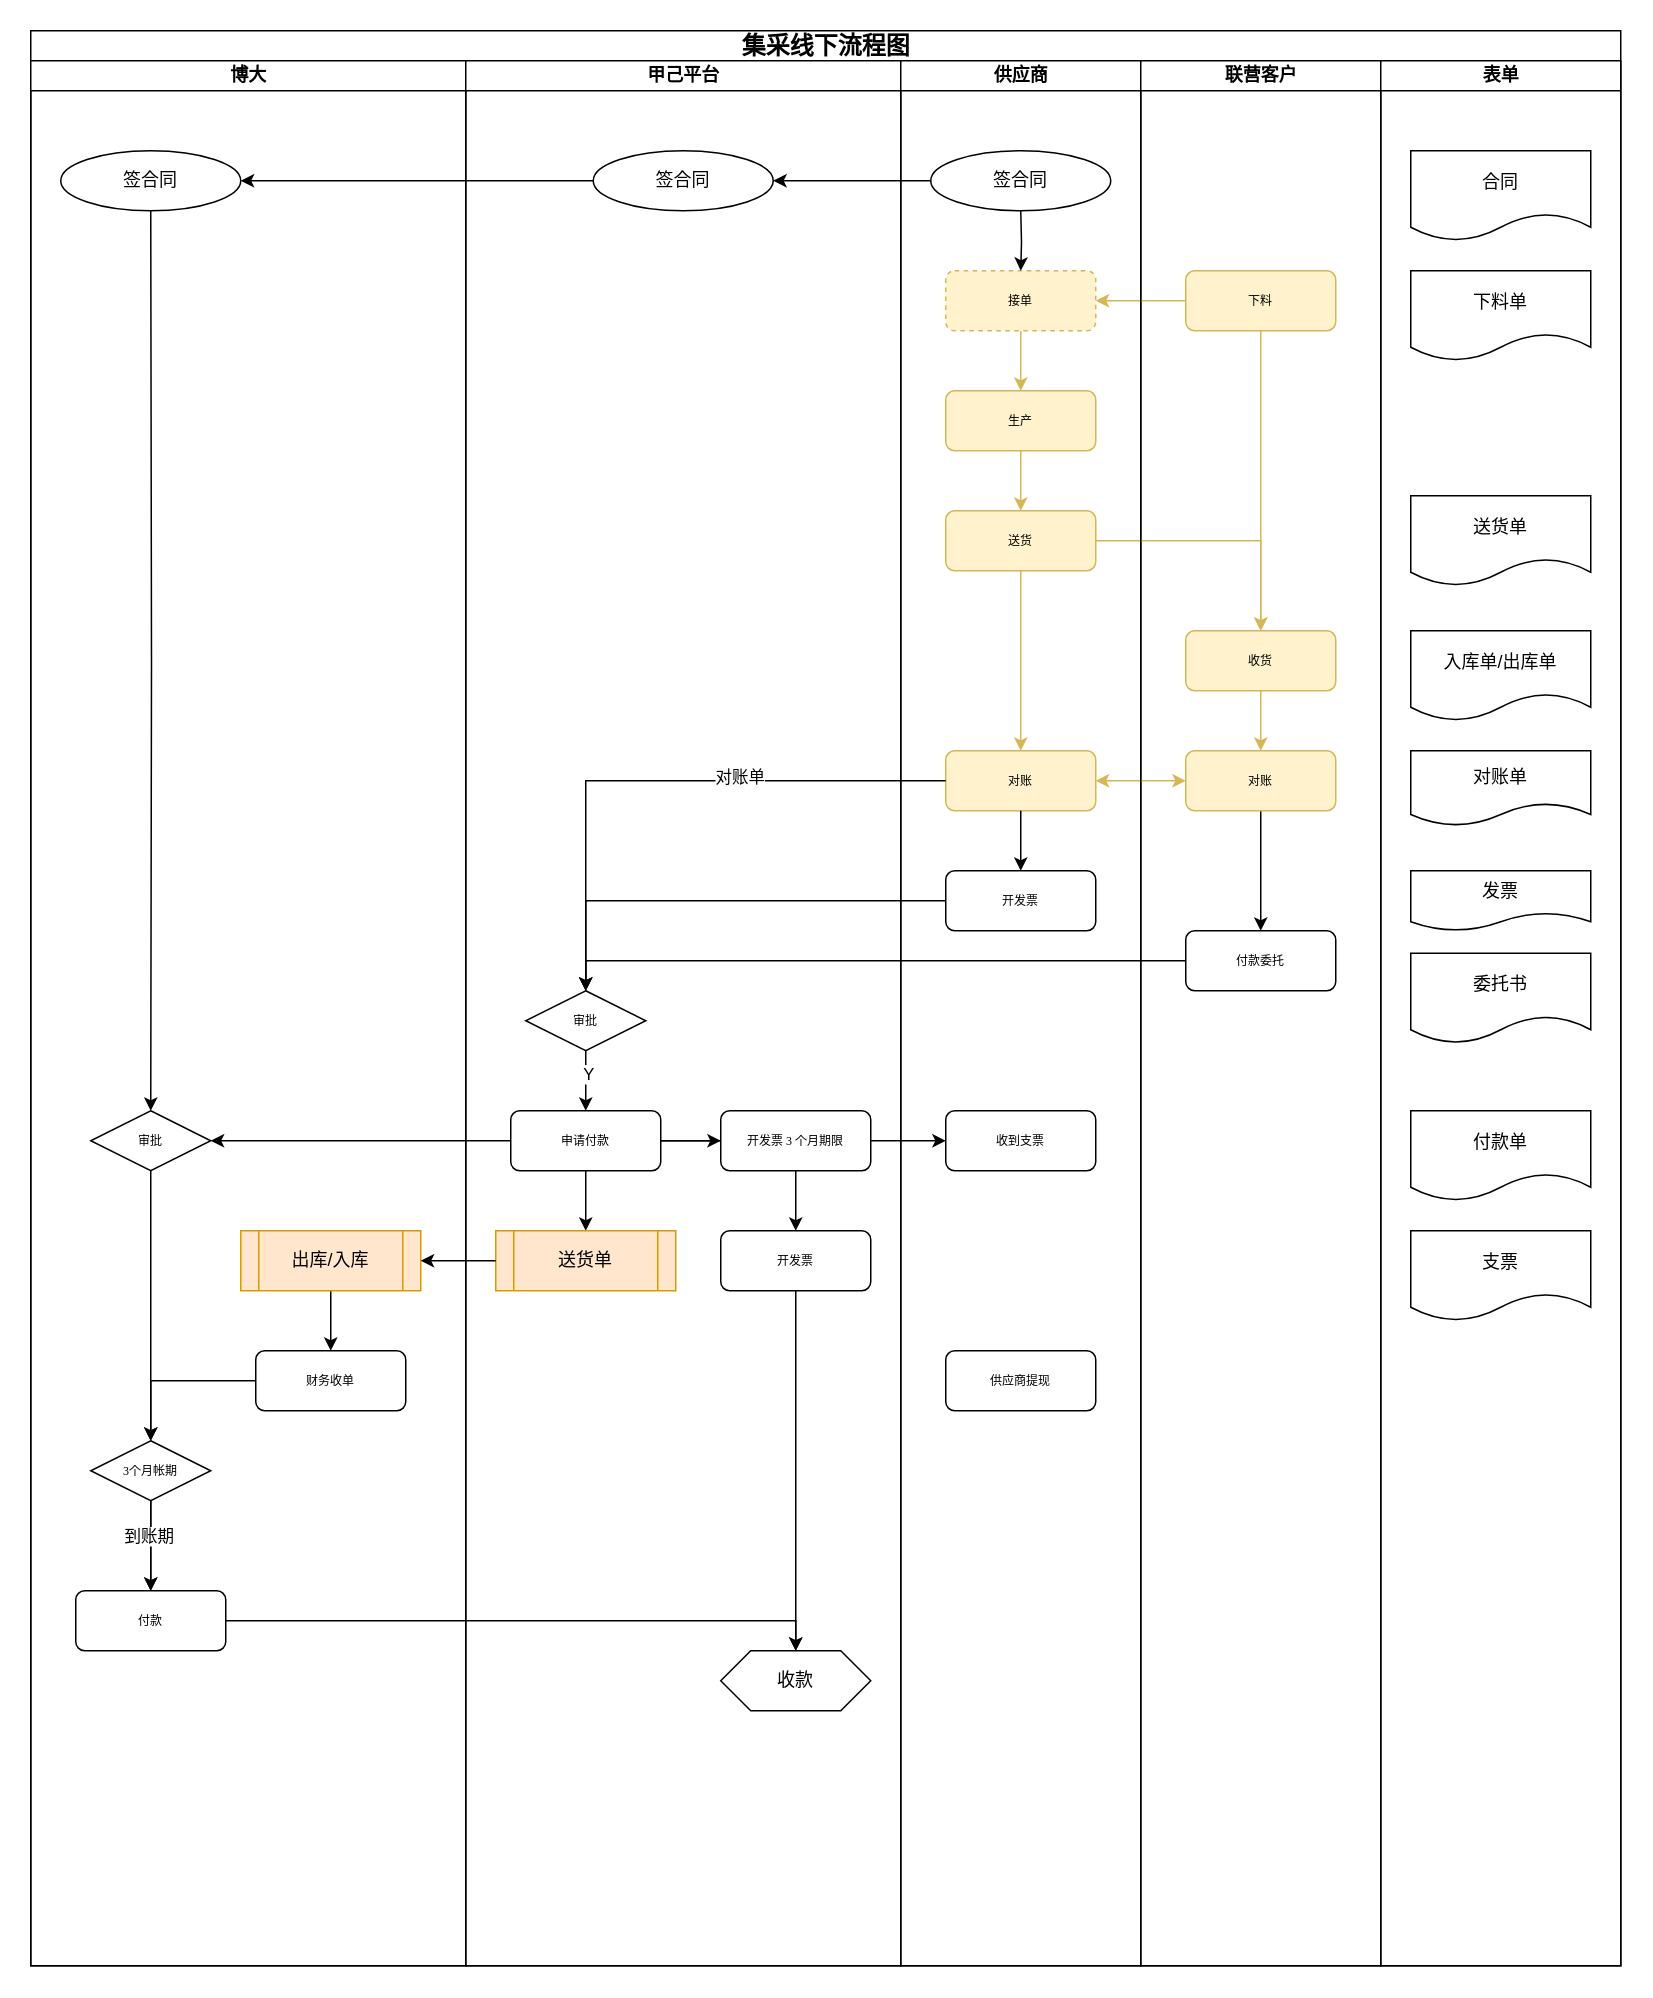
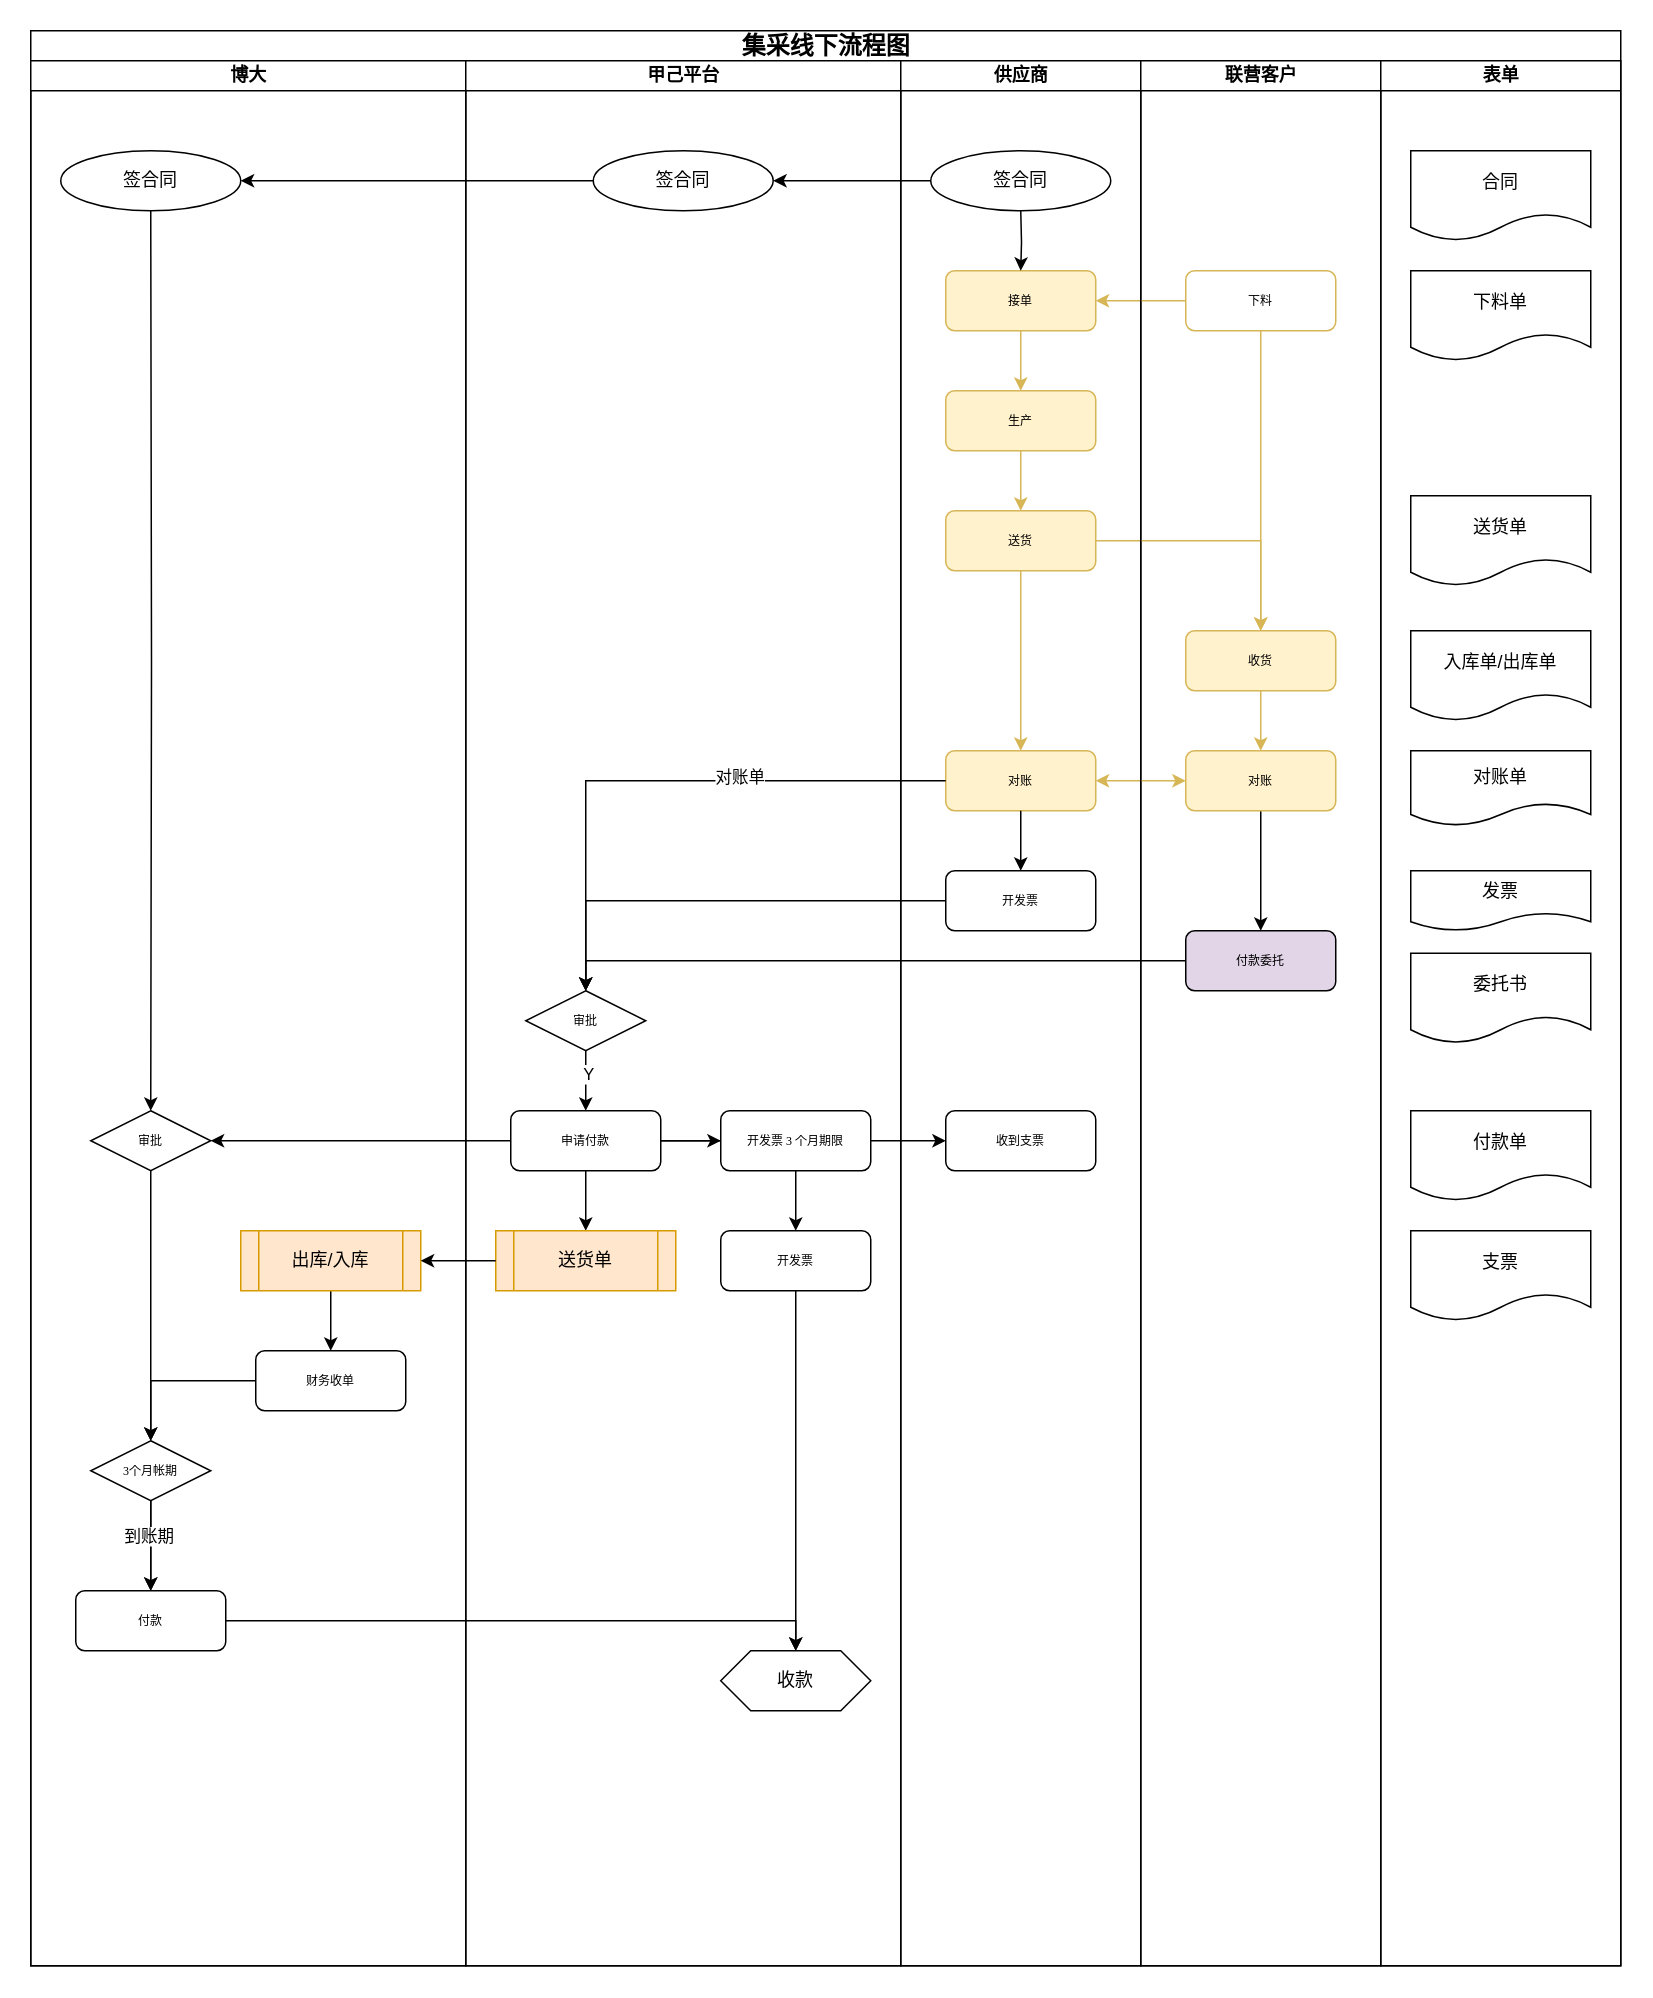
node "接单": style dashed -> solid
node "下料": fillcolor #fff2cc -> #ffffff
node "付款委托": fillcolor #ffffff -> #e1d5e7
node "供应商提现": removed
